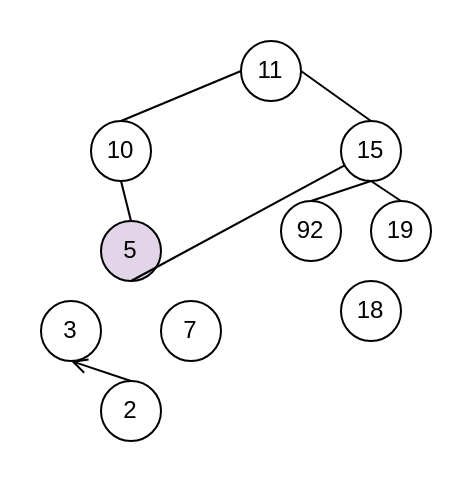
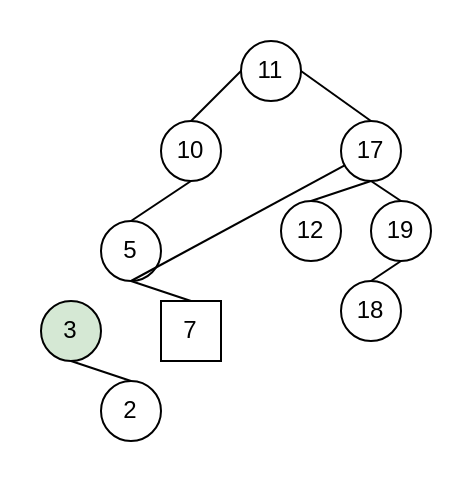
node "10": moved (121, 151) -> (191, 151)
node "15": label "15" -> "17"
node "92": label "92" -> "12"
node "5": fillcolor #e1d5e7 -> #ffffff
edge "19" -- "18": added
edge "5" -- "7": added
node "3": fillcolor #ffffff -> #d5e8d4
node "7": shape ellipse -> rectangle
edge "2" -> "3": arrowhead open -> none
